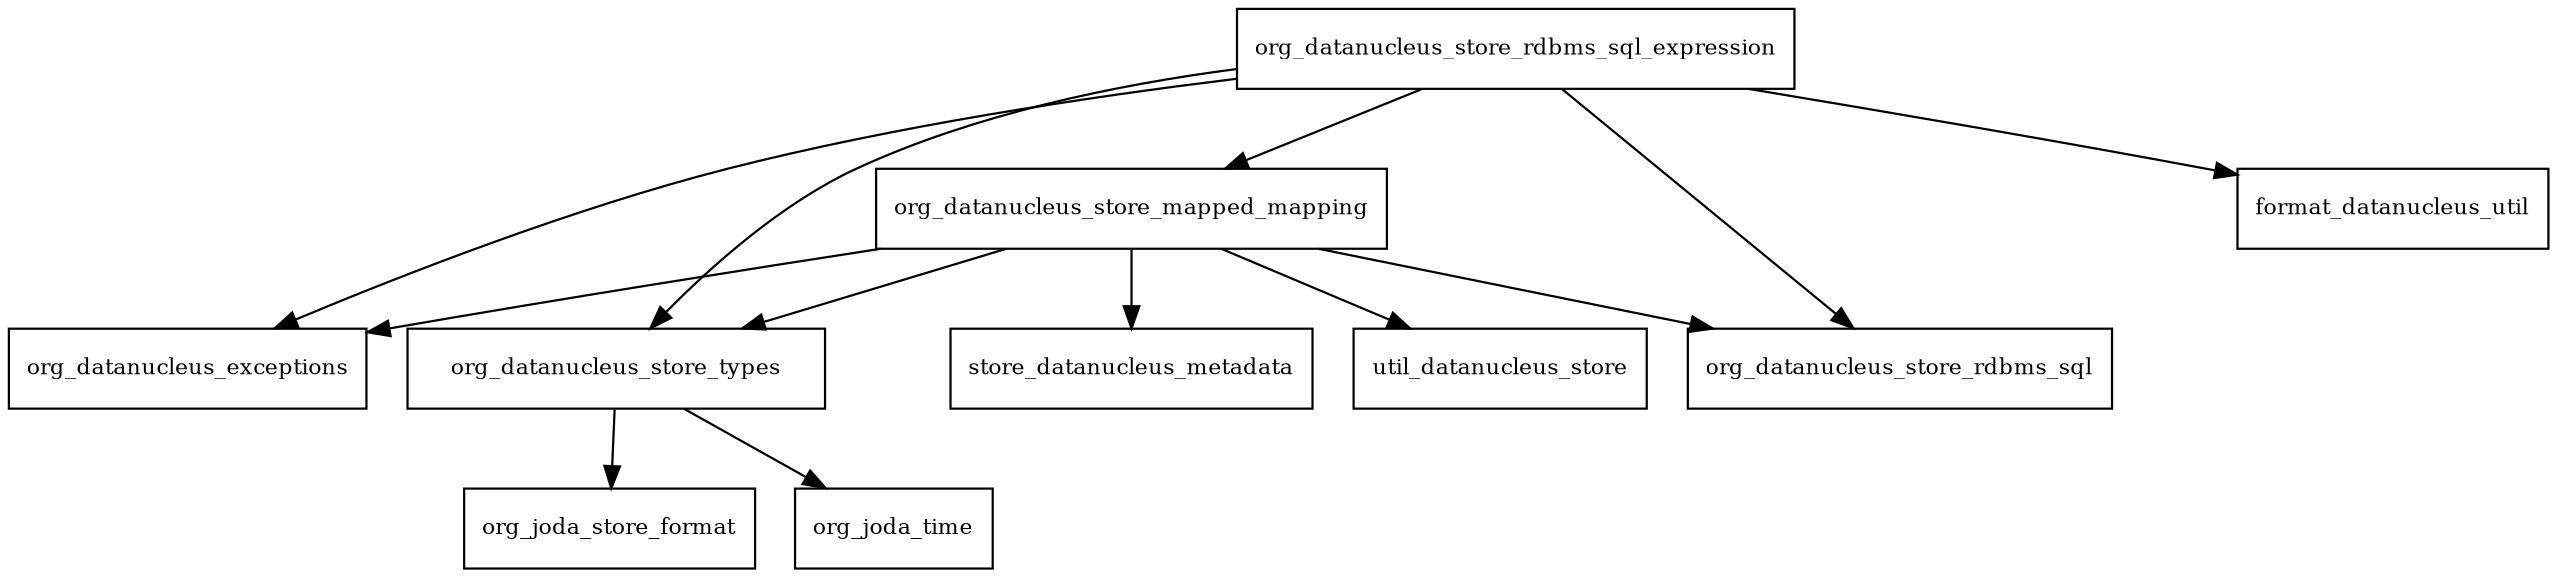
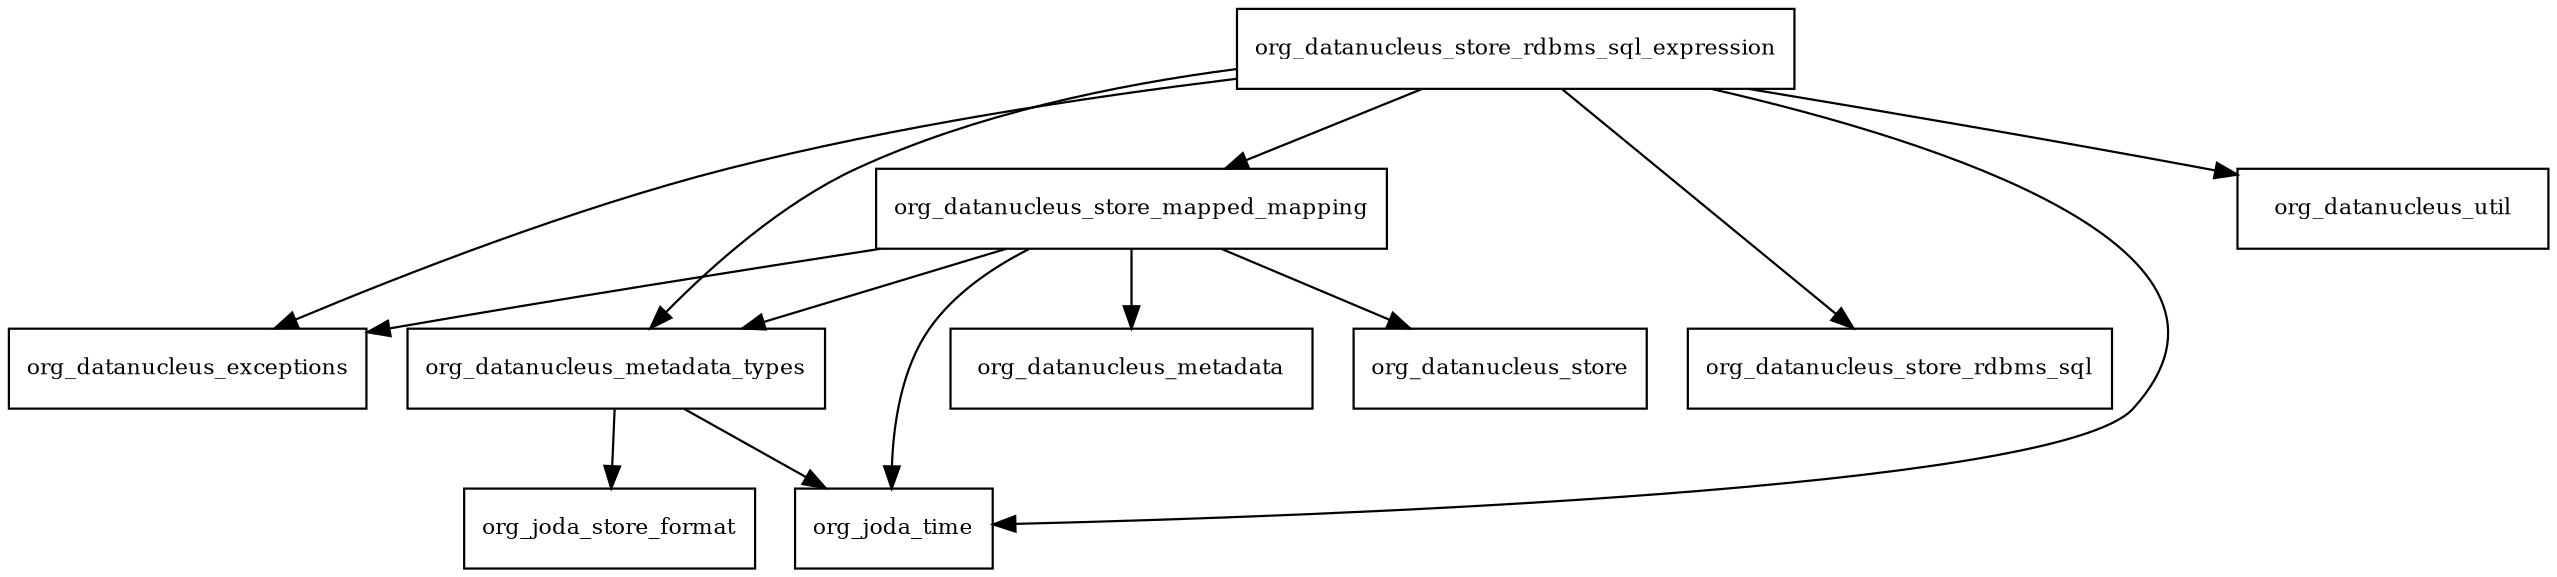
node "format_datanucleus_util": label "format_datanucleus_util" -> "org_datanucleus_util"
edge "org_datanucleus_store_mapped_mapping" -> "org_datanucleus_store_rdbms_sql": now "org_datanucleus_store_mapped_mapping" -> "org_joda_time"
node "org_datanucleus_store_types": label "org_datanucleus_store_types" -> "org_datanucleus_metadata_types"
node "store_datanucleus_metadata": label "store_datanucleus_metadata" -> "org_datanucleus_metadata"
node "util_datanucleus_store": label "util_datanucleus_store" -> "org_datanucleus_store"
edge "org_datanucleus_store_rdbms_sql_expression" -> "org_joda_time": added
